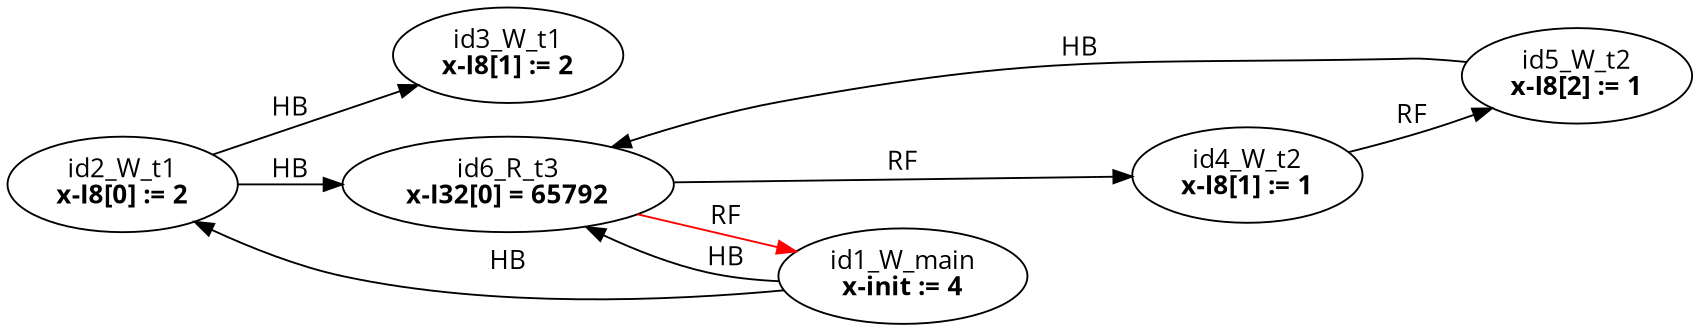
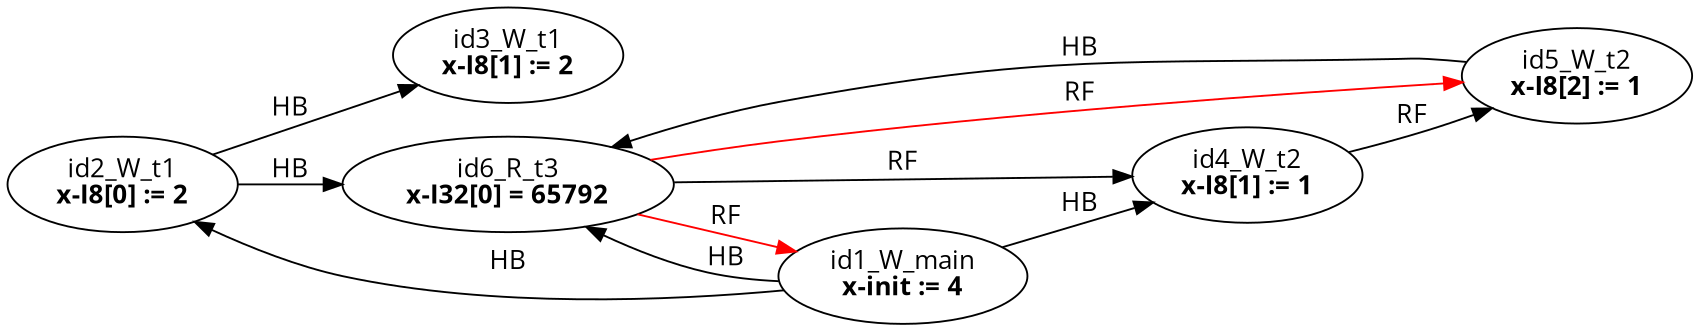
edge "id6_R_t3" -> "id5_W_t2": added, label "RF"
edge "id1_W_main" -> "id4_W_t2": added, label "HB"
